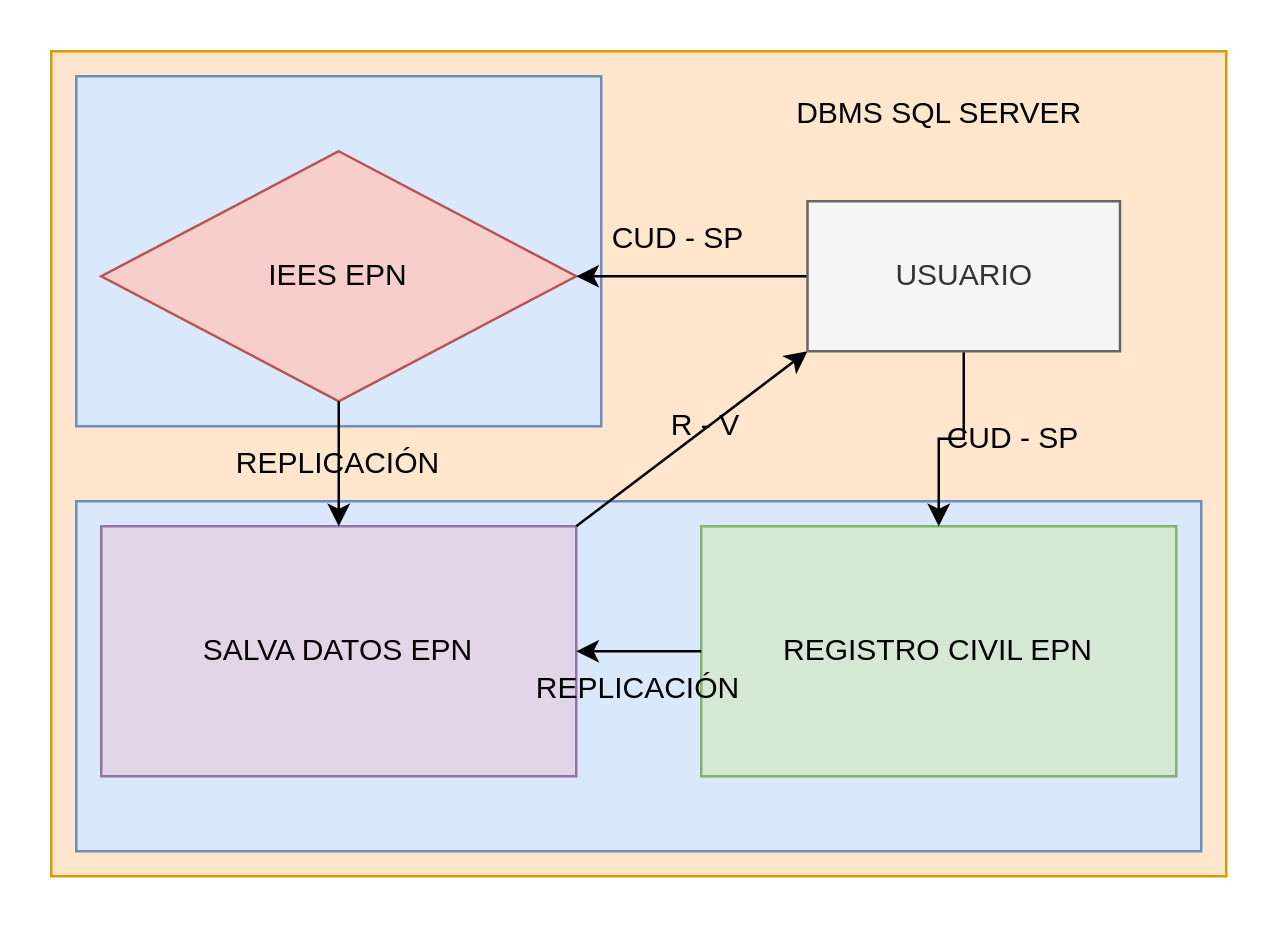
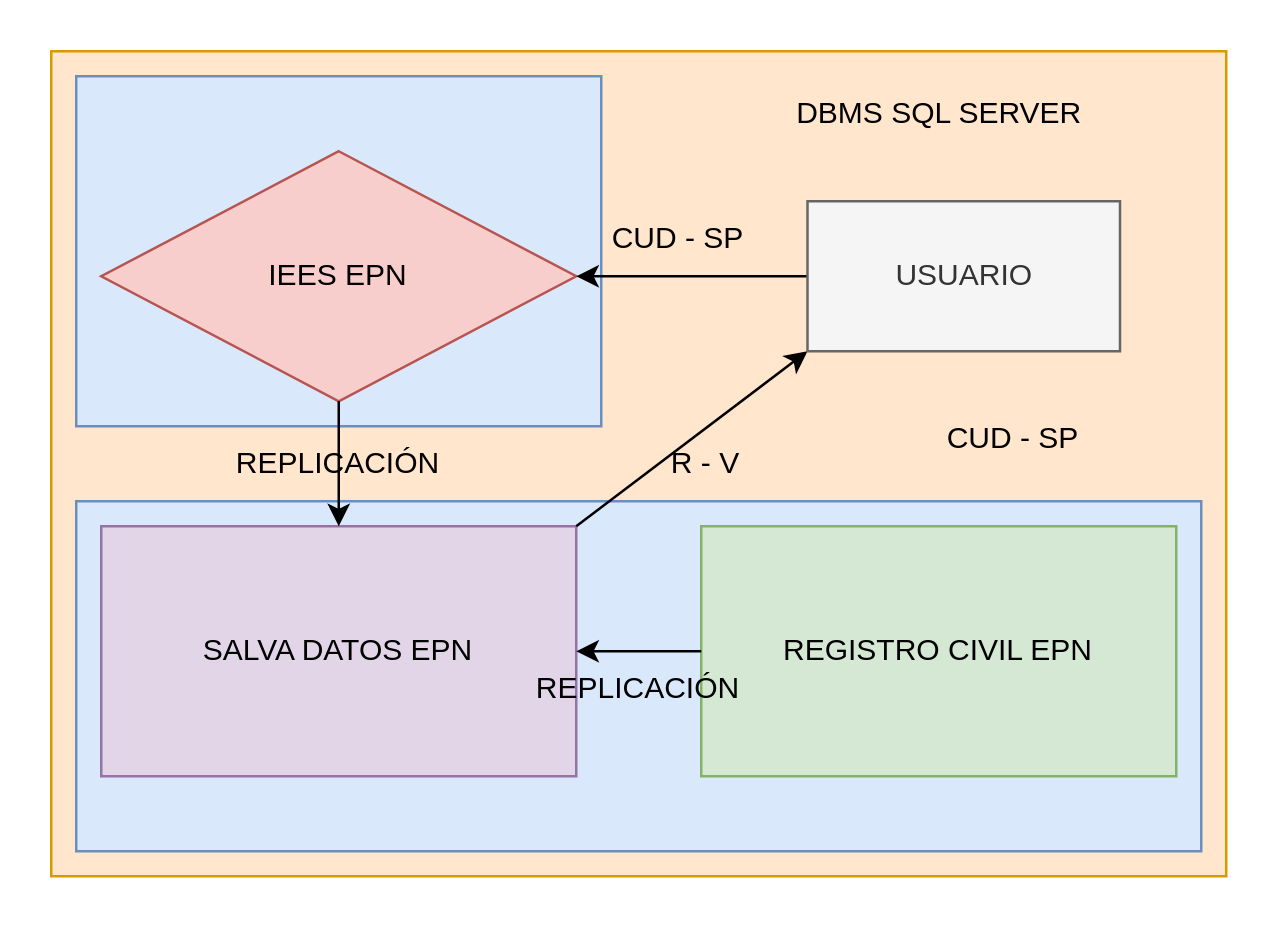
node "R - V": moved (706, 426) -> (706, 464)
edge "USUARIO" -> "REGISTRO CIVIL EPN": removed
